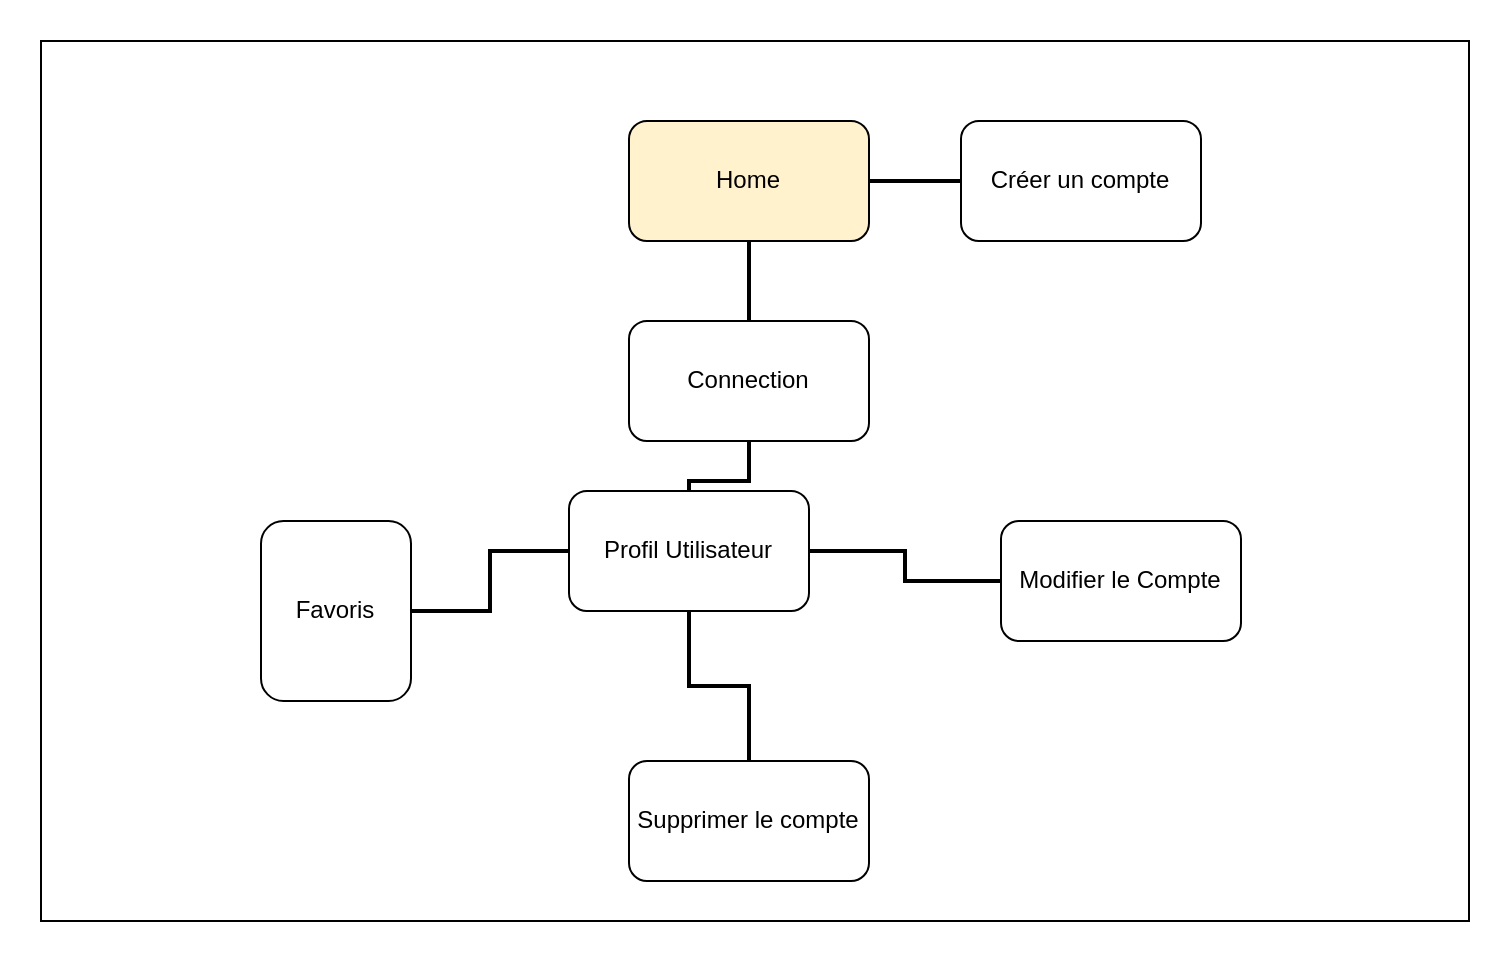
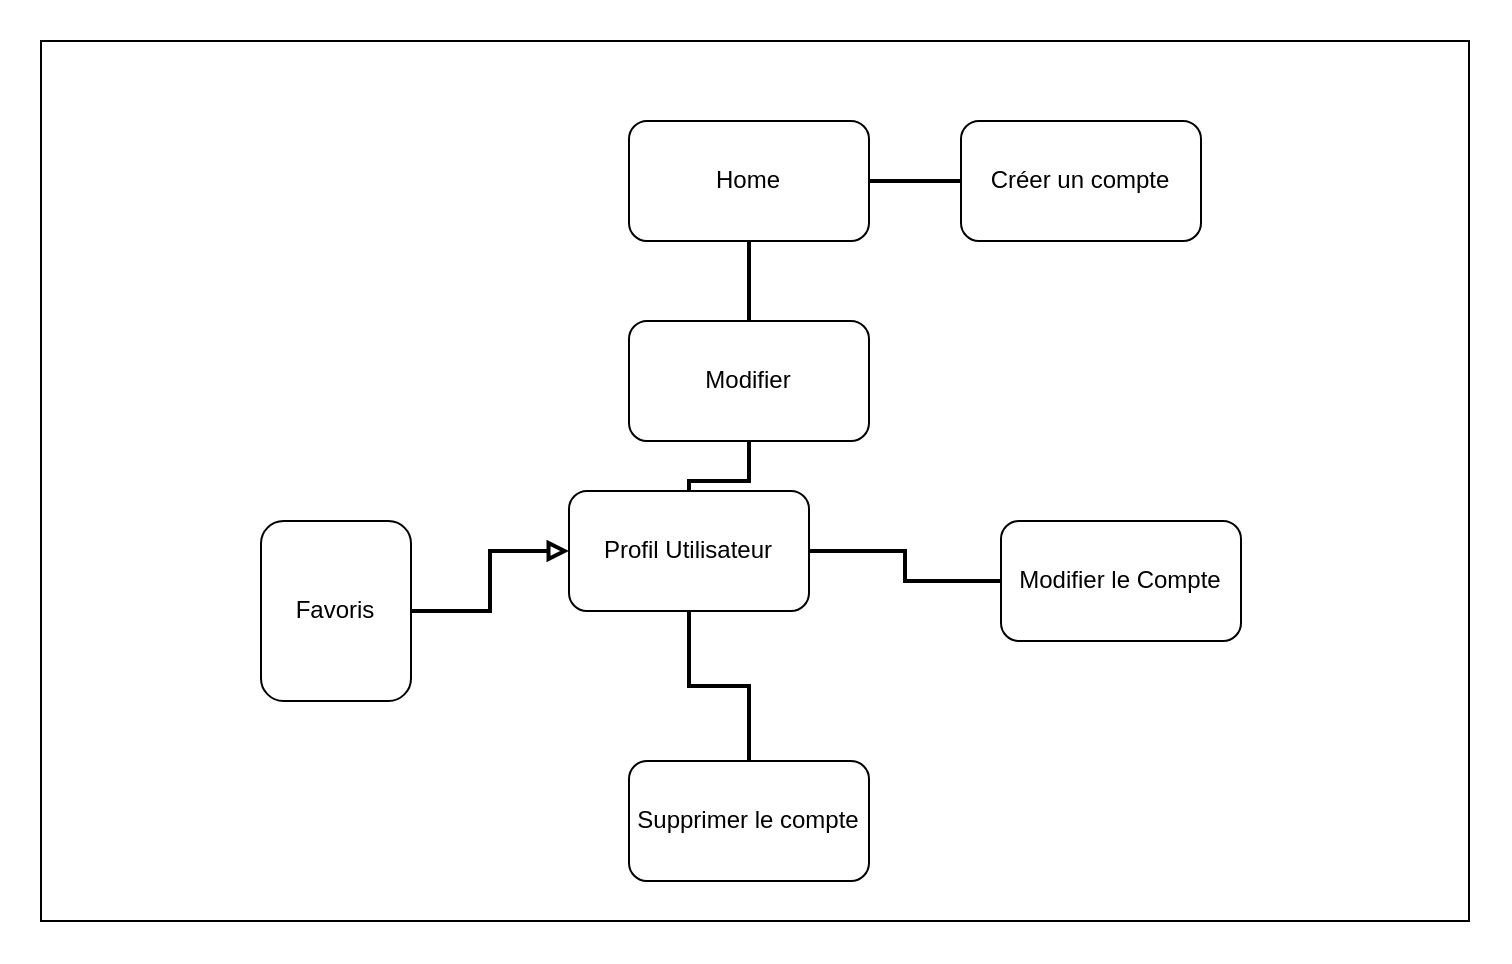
node "Home": fillcolor #fff2cc -> #ffffff
node "Connection": label "Connection" -> "Modifier"
edge "Profil Utilisateur" -- "Favoris": arrowhead none -> block
